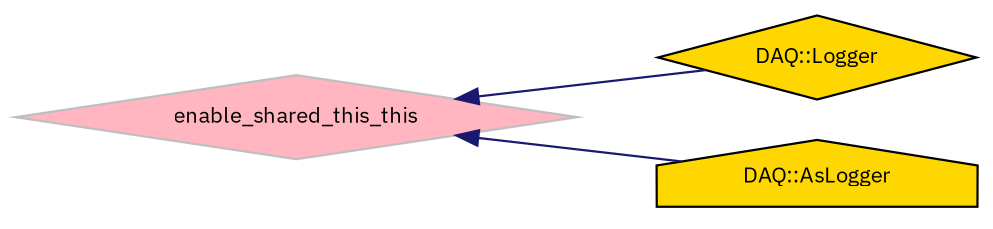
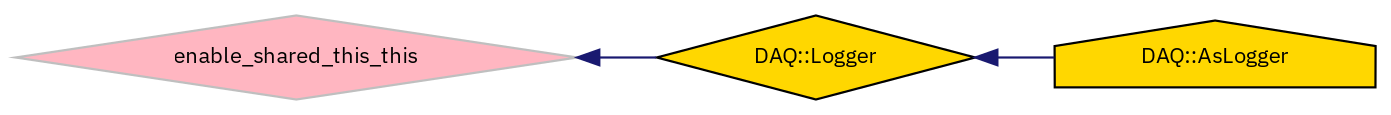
edge "DAQ::AsLogger" -> "enable_shared_this_this": now "DAQ::AsLogger" -> "DAQ::Logger"
